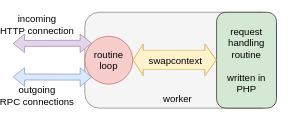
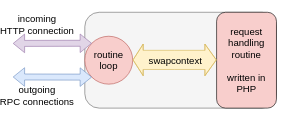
node "request handling routine written in PHP": fillcolor #d5e8d4 -> #f8cecc
node "worker": moved (178, 99) -> (178, 66)
